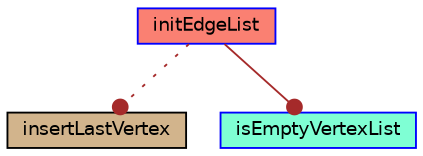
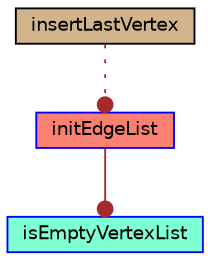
edge "initEdgeList" -> "insertLastVertex": reversed
